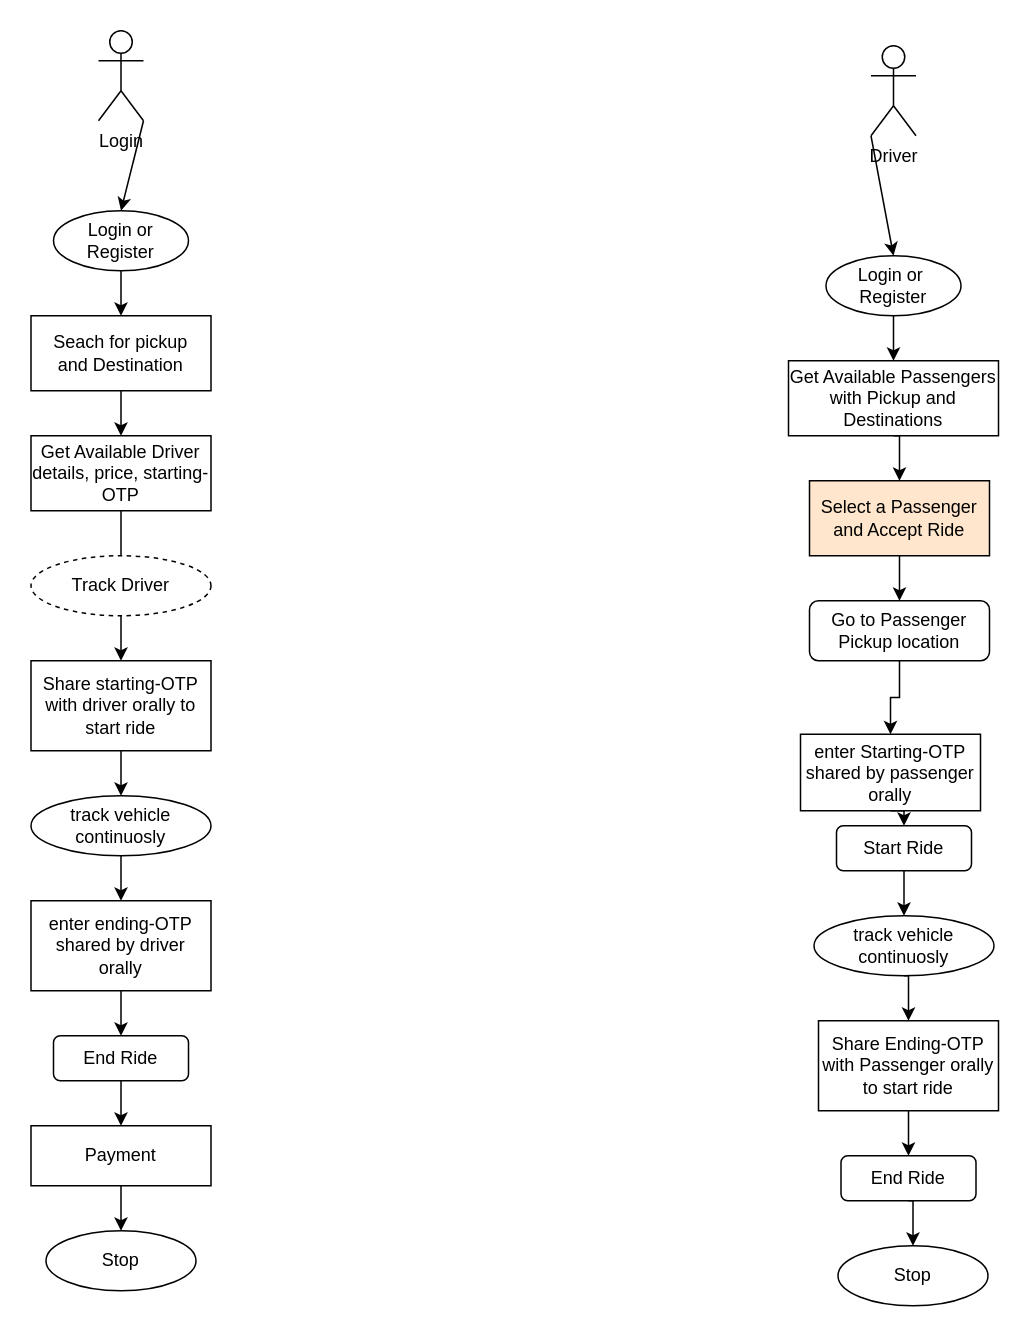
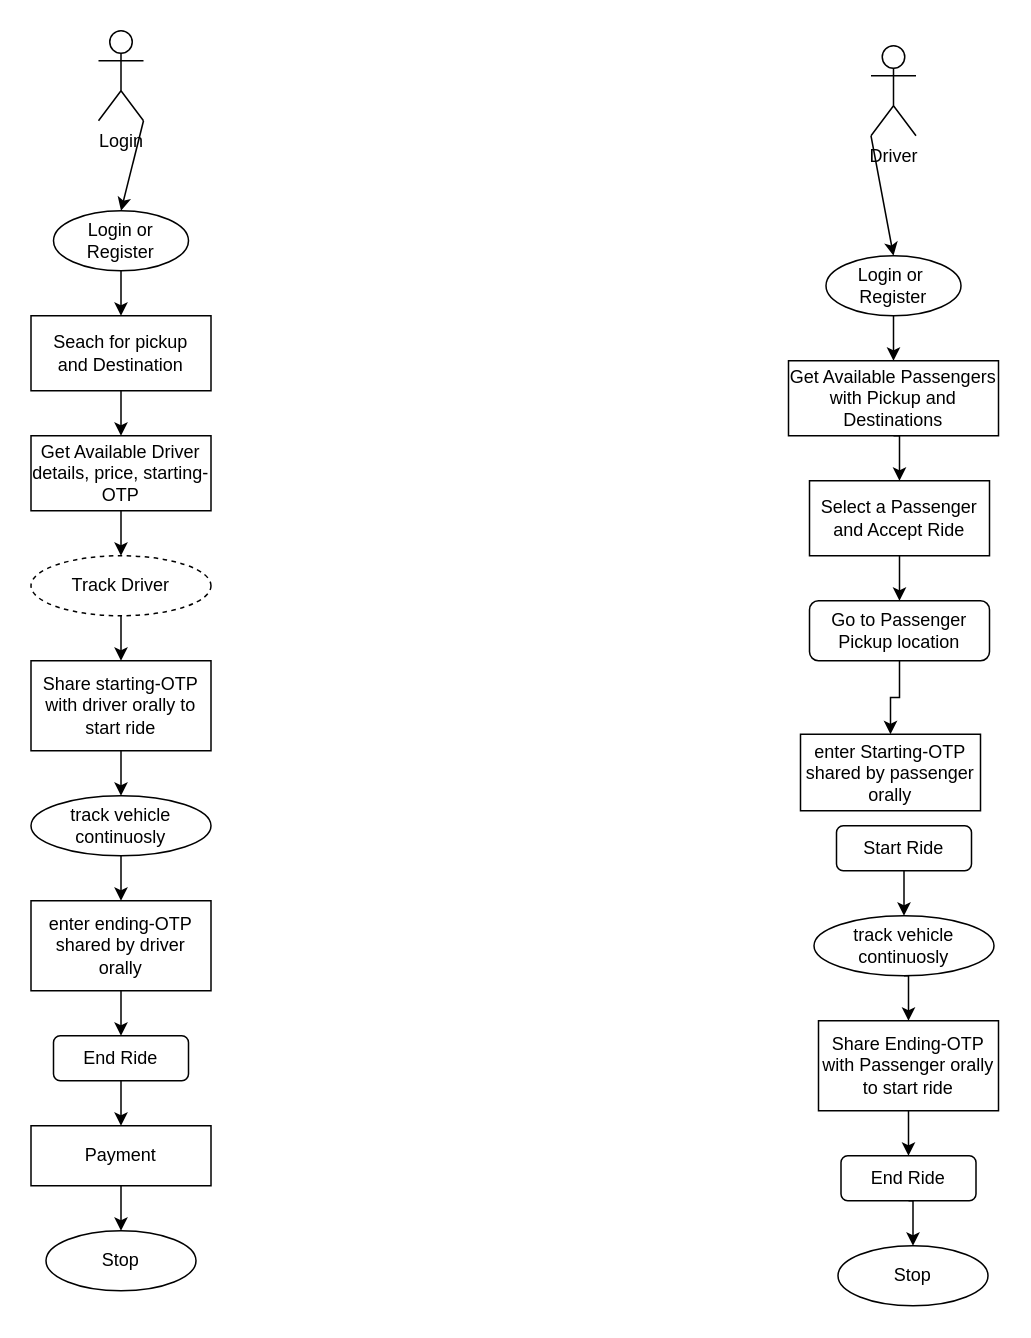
node "Select a Passenger and Accept Ride": fillcolor #ffe6cc -> #ffffff
edge "Get Available Driver details, price, starting-OTP" -- "Track Driver": arrowhead none -> classic
edge "enter Starting-OTP shared by passenger orally" -> "Start Ride": removed
